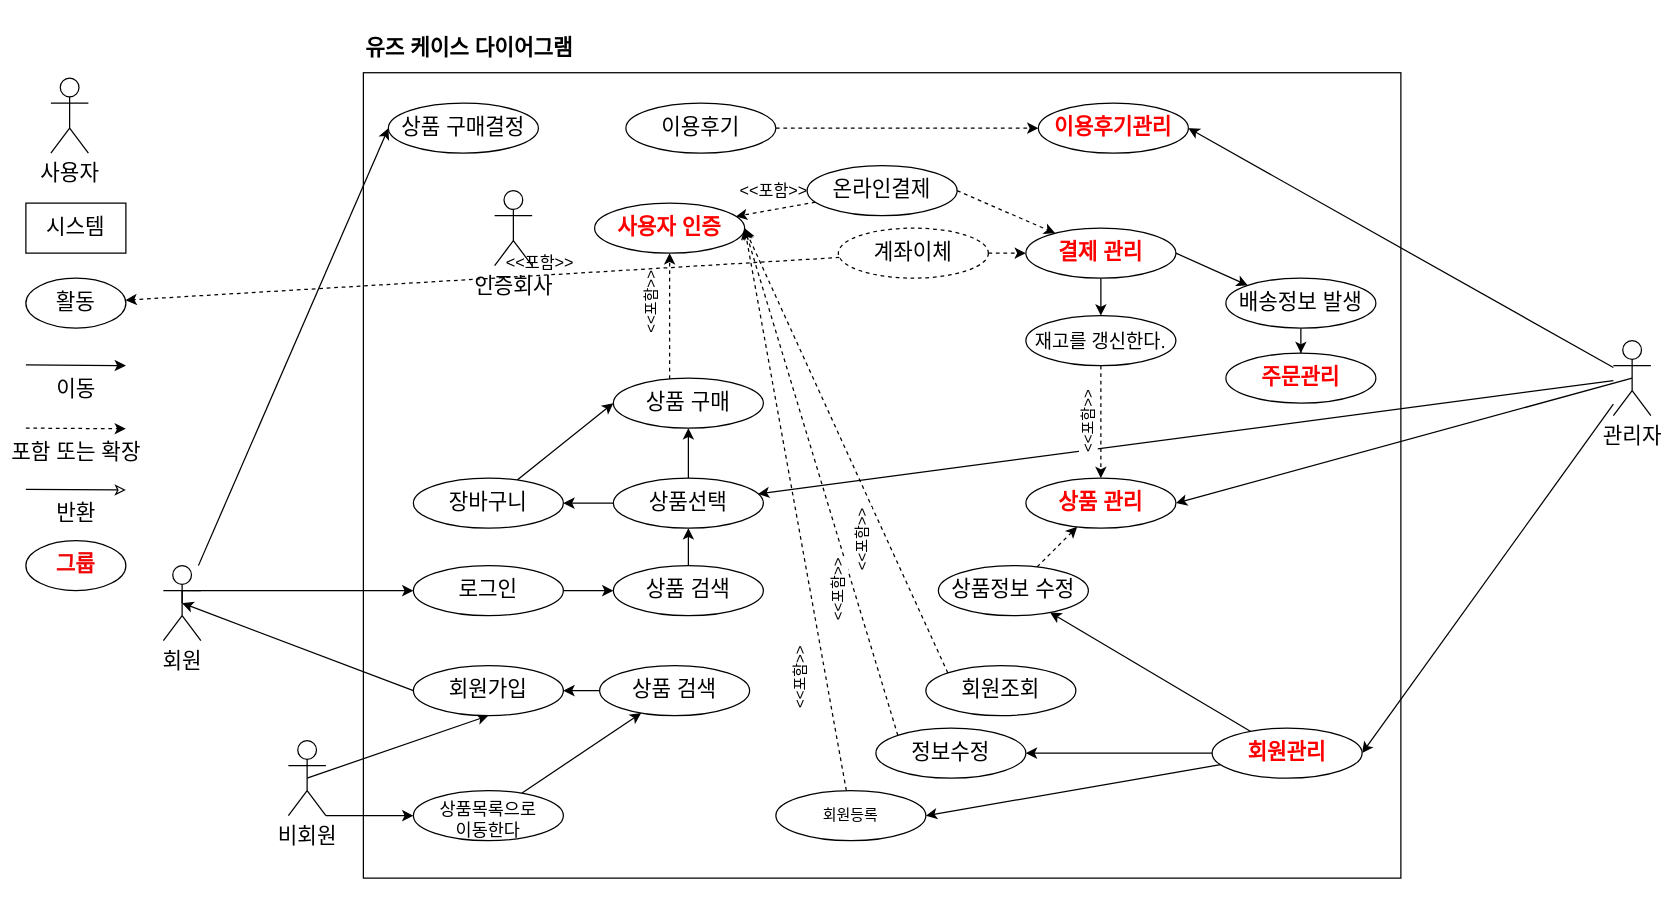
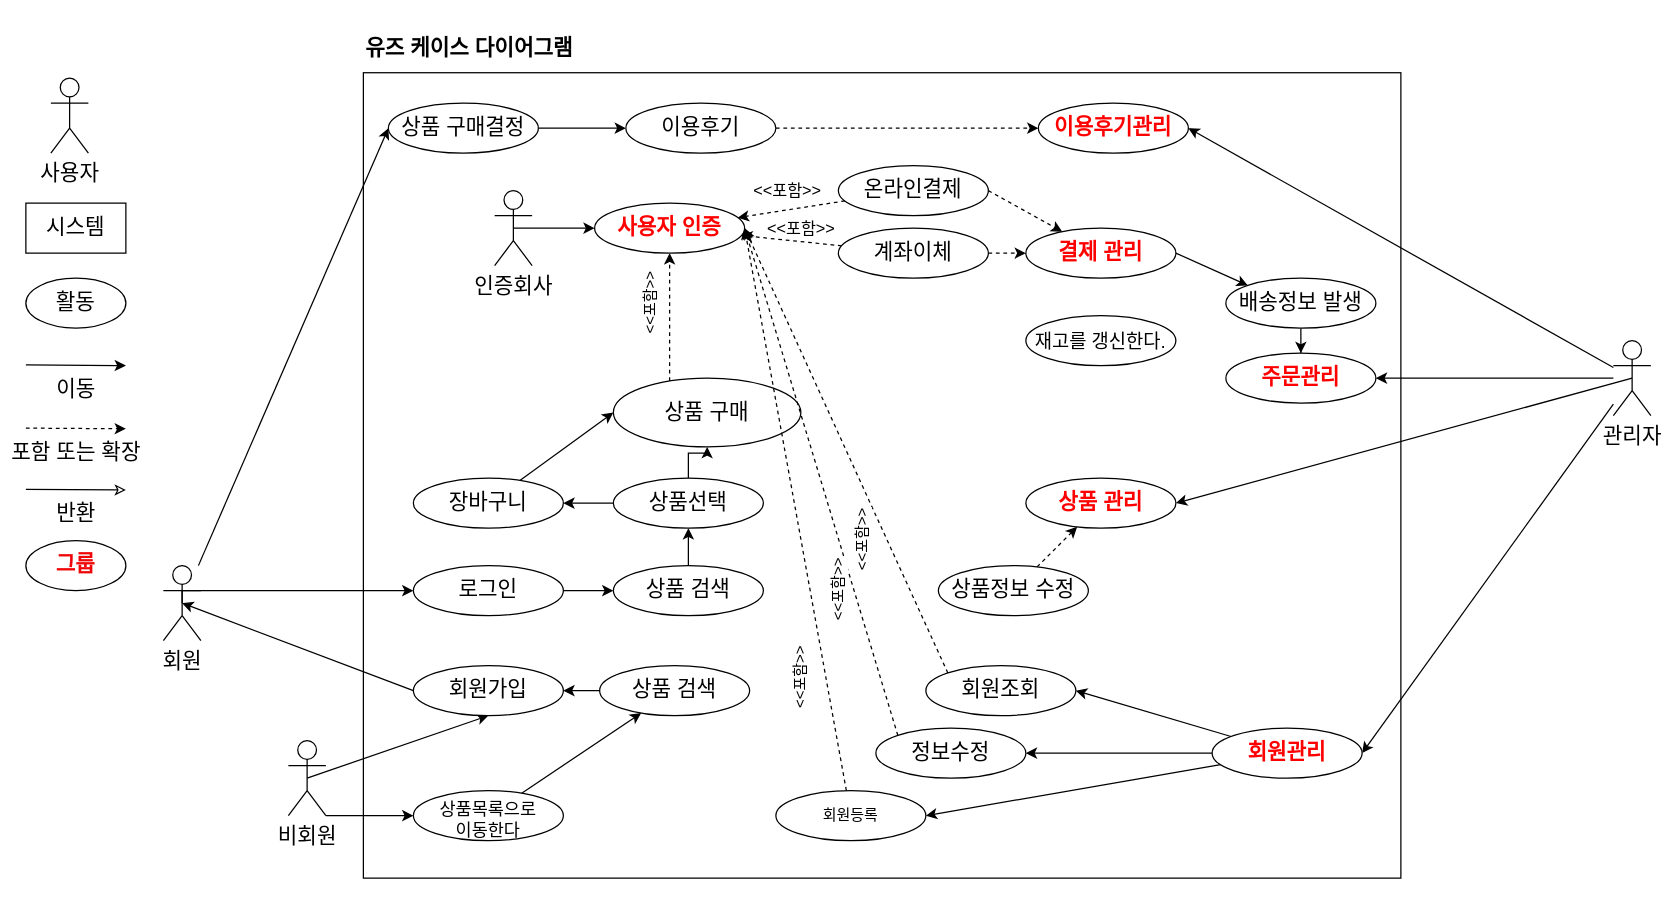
edge "상품 구매결정" -> "이용후기": added
node "온라인결제": moved (882, 191) -> (913, 191)
edge "인증회사" -> "사용자 인증": added
node "계좌이체": style dashed -> solid
edge "계좌이체" -> "활동": now "계좌이체" -> "사용자 인증"
edge "결제 관리" -> "재고를 갱신한다.": removed
node "상품 구매": size 150x50 -> 188x69
edge "재고를 갱신한다." -> "상품 관리": removed, label "<<포함>>"
edge "관리자" -> "상품선택": now "관리자" -> "주문관리"
edge "회원관리" -> "상품정보 수정": now "회원관리" -> "회원조회"
